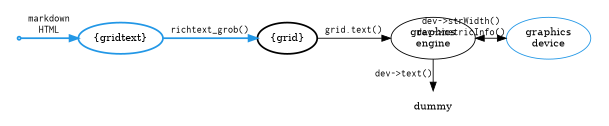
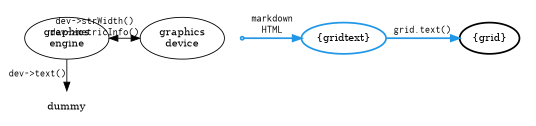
edge "{gridtext}" -> "{grid}": label "richtext_grob()" -> "grid.text()"
edge "{grid}" -> "graphics engine": removed, label "grid.text()"
node "graphics device": color #2297e6 -> black
